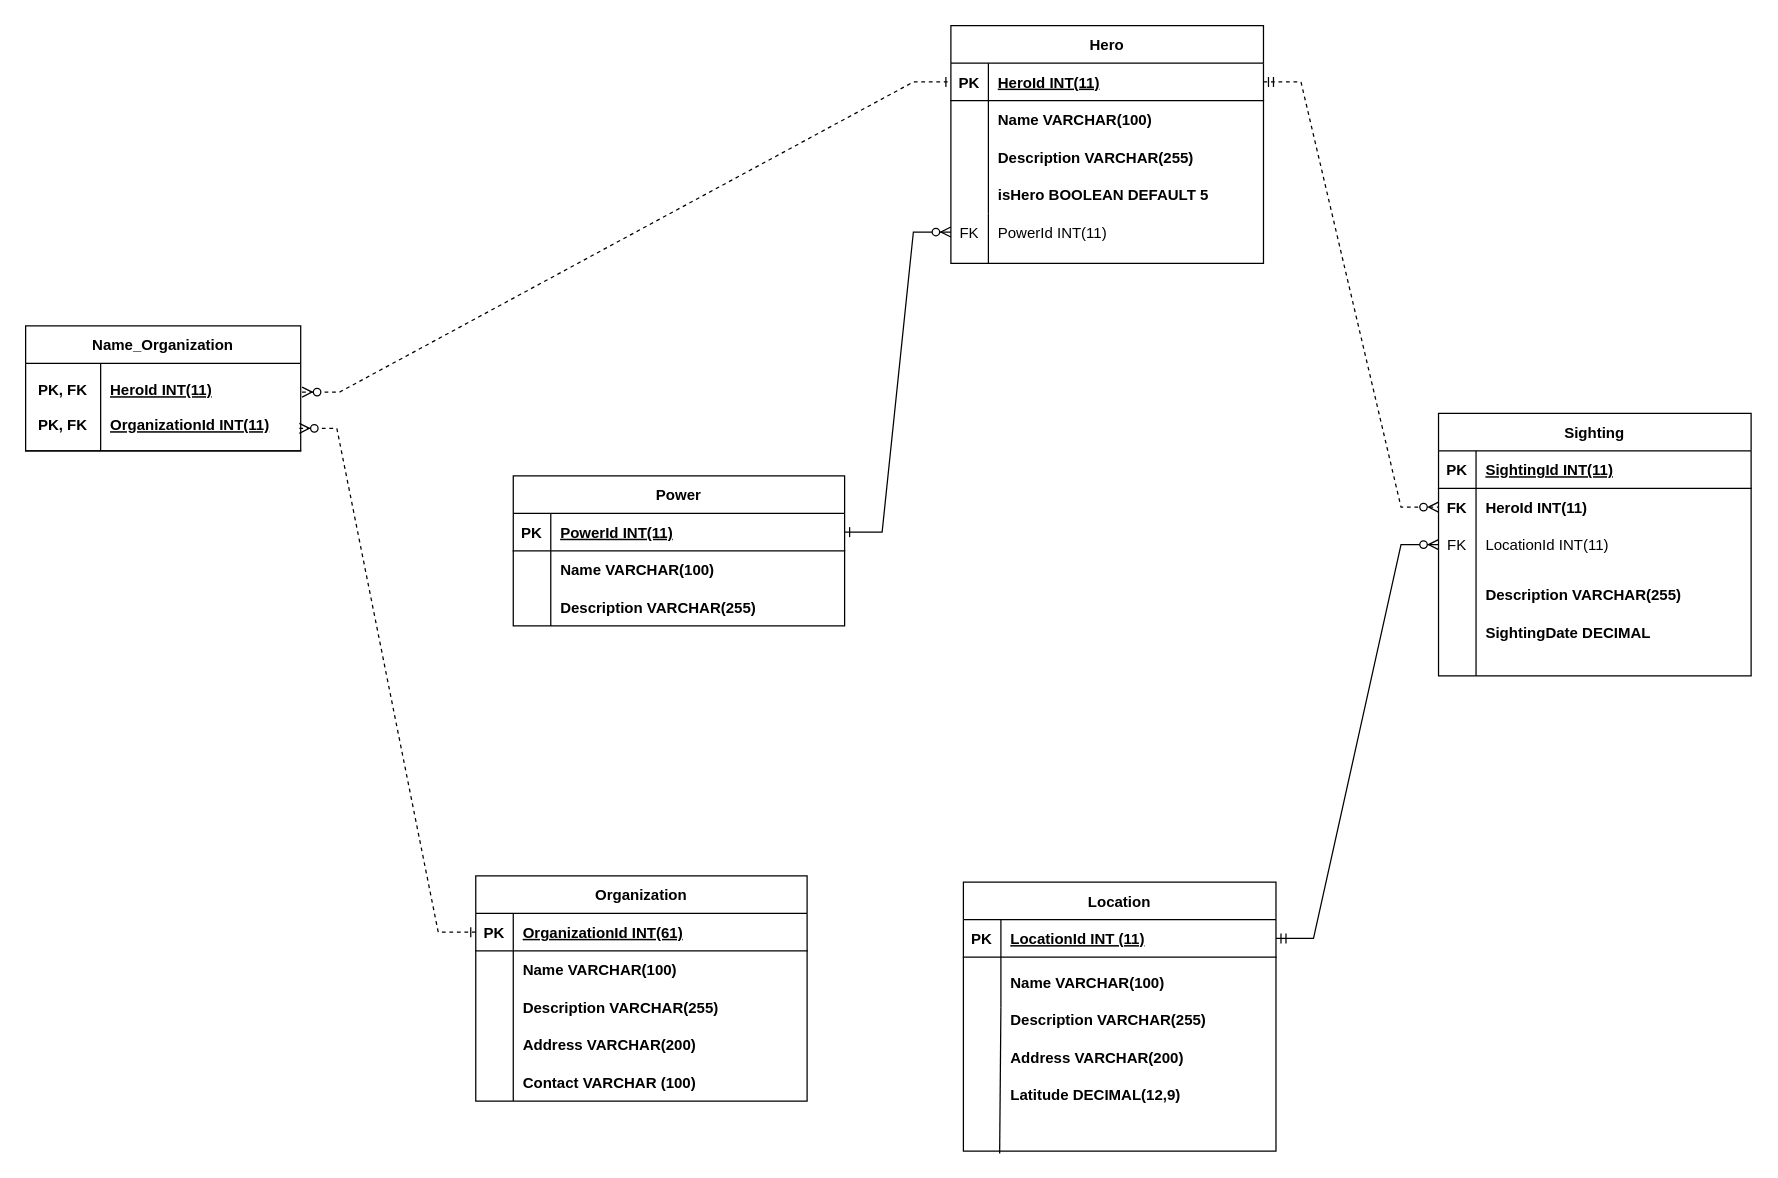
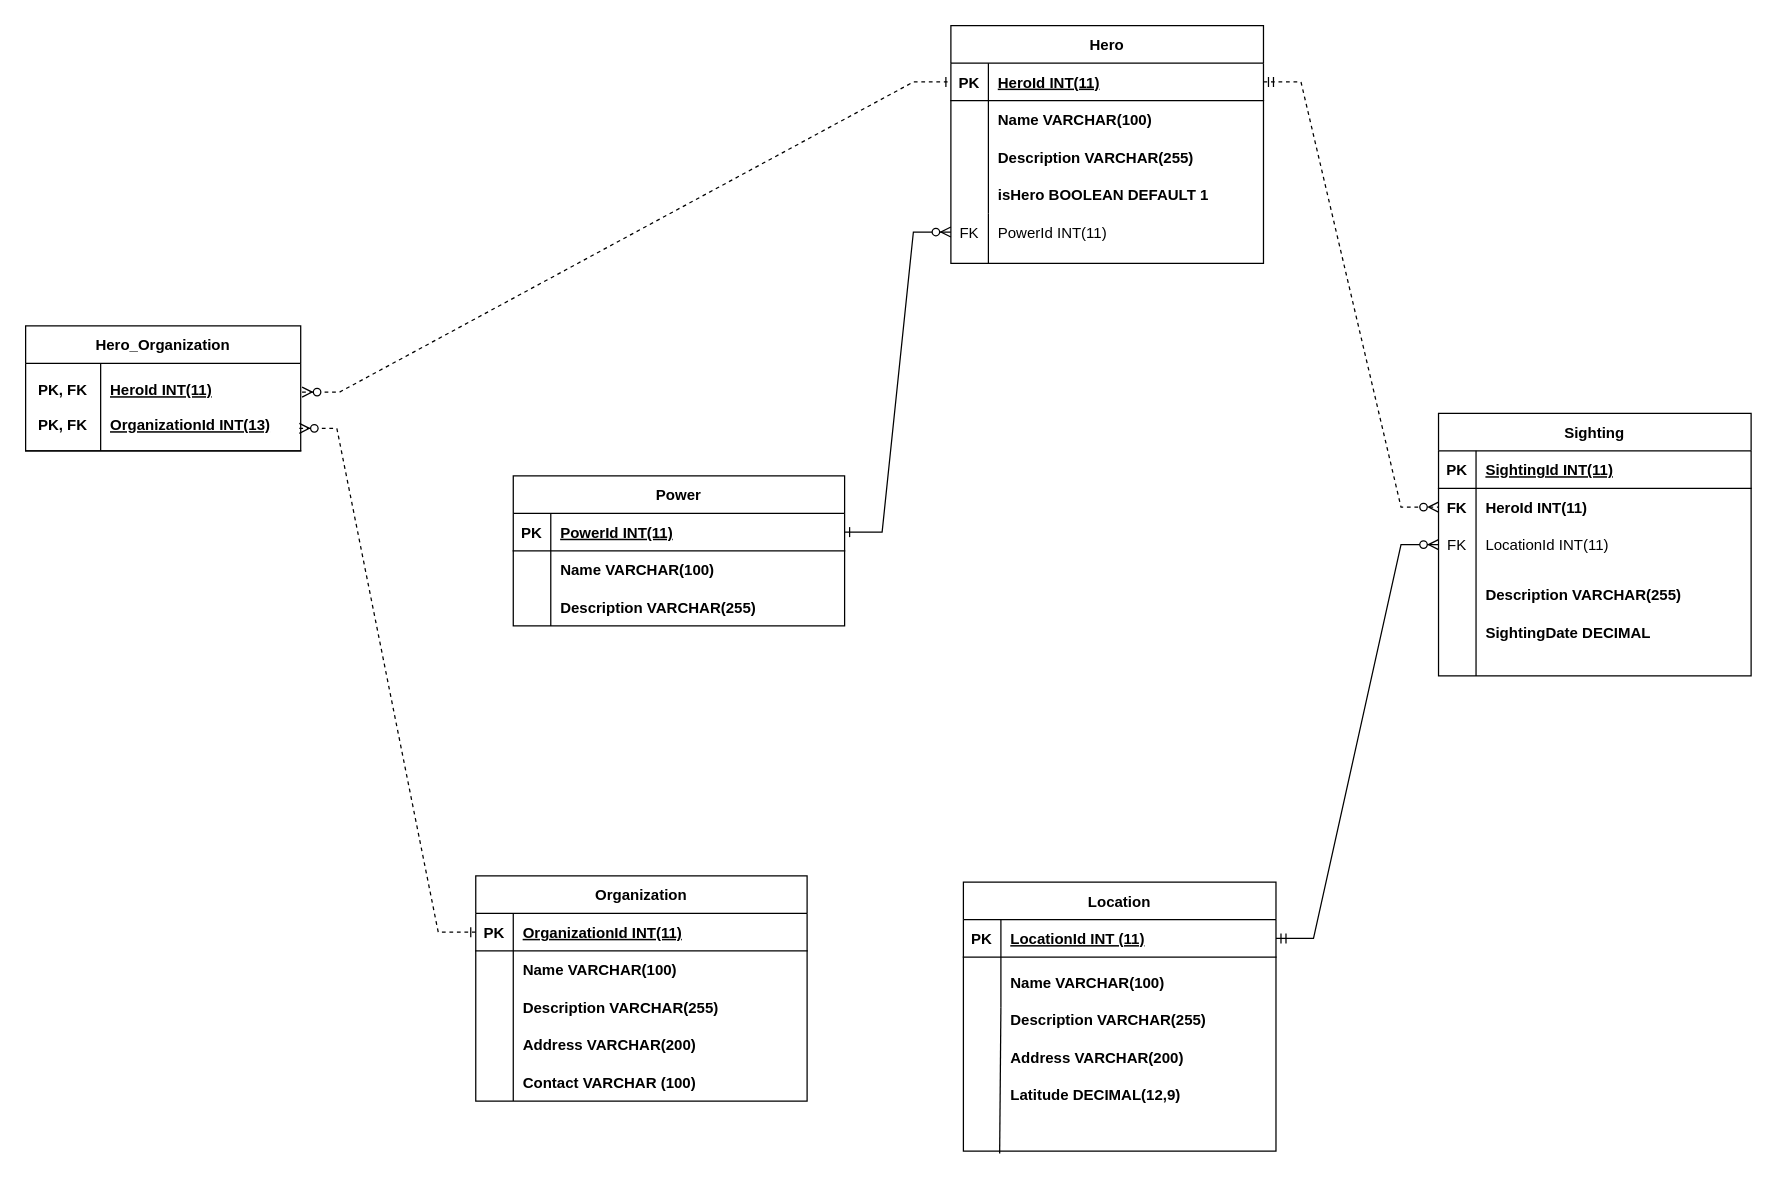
node "isHero BOOLEAN DEFAULT 5": label "isHero BOOLEAN DEFAULT 5" -> "isHero BOOLEAN DEFAULT 1"
node "Name_Organization": label "Name_Organization" -> "Hero_Organization"
node "HeroId INT(11) OrganizationId INT(11)": label "HeroId INT(11) OrganizationId INT(11)" -> "HeroId INT(11) OrganizationId INT(13)"
node "OrganizationId INT(61)": label "OrganizationId INT(61)" -> "OrganizationId INT(11)"
